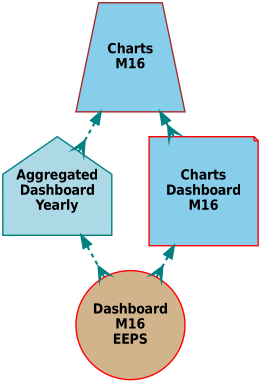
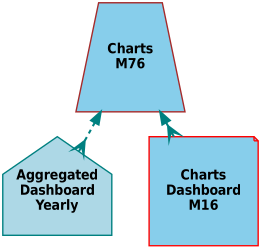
node "Charts M16": label "Charts M16" -> "Charts M76"
node "Dashboard M16 EEPS": removed
